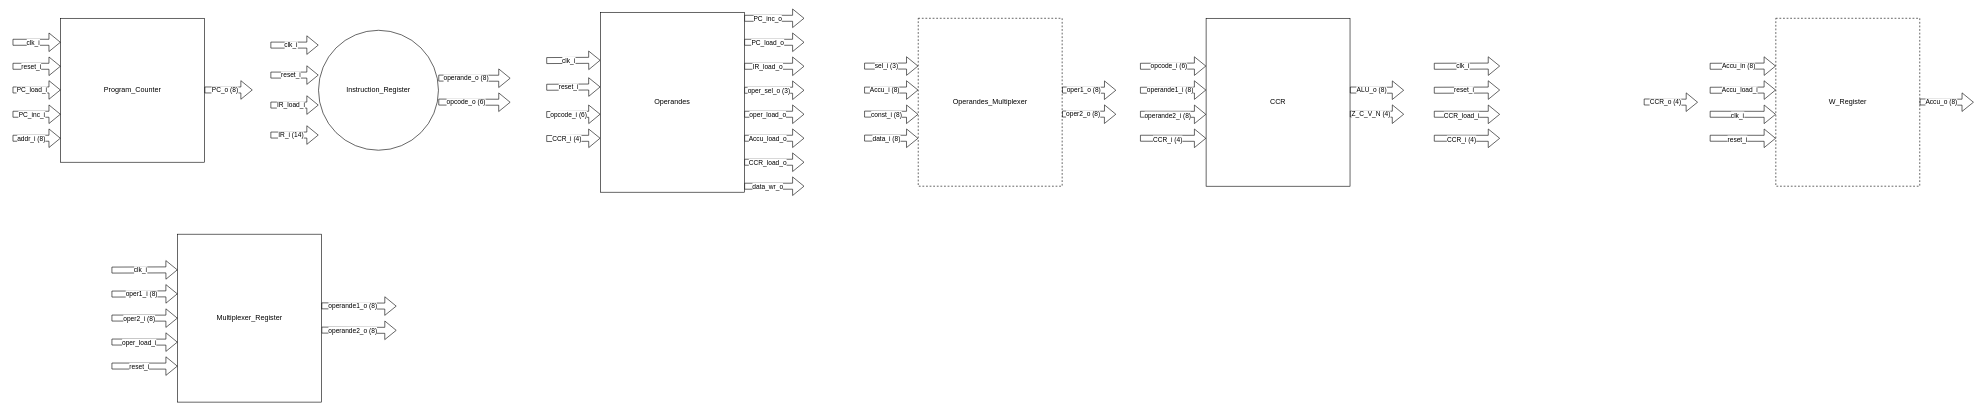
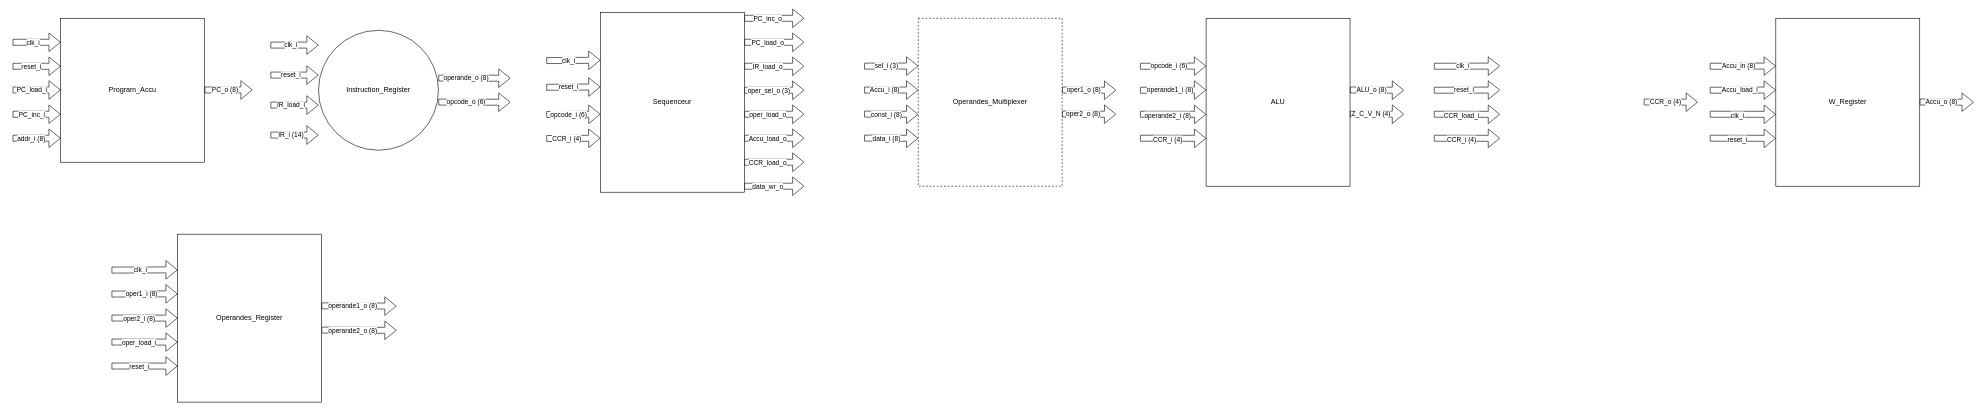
node "Program_Counter": label "Program_Counter" -> "Program_Accu"
node "Operandes": label "Operandes" -> "Sequenceur"
node "CCR": label "CCR" -> "ALU"
node "W_Register": style dashed -> solid
node "Multiplexer_Register": label "Multiplexer_Register" -> "Operandes_Register"
